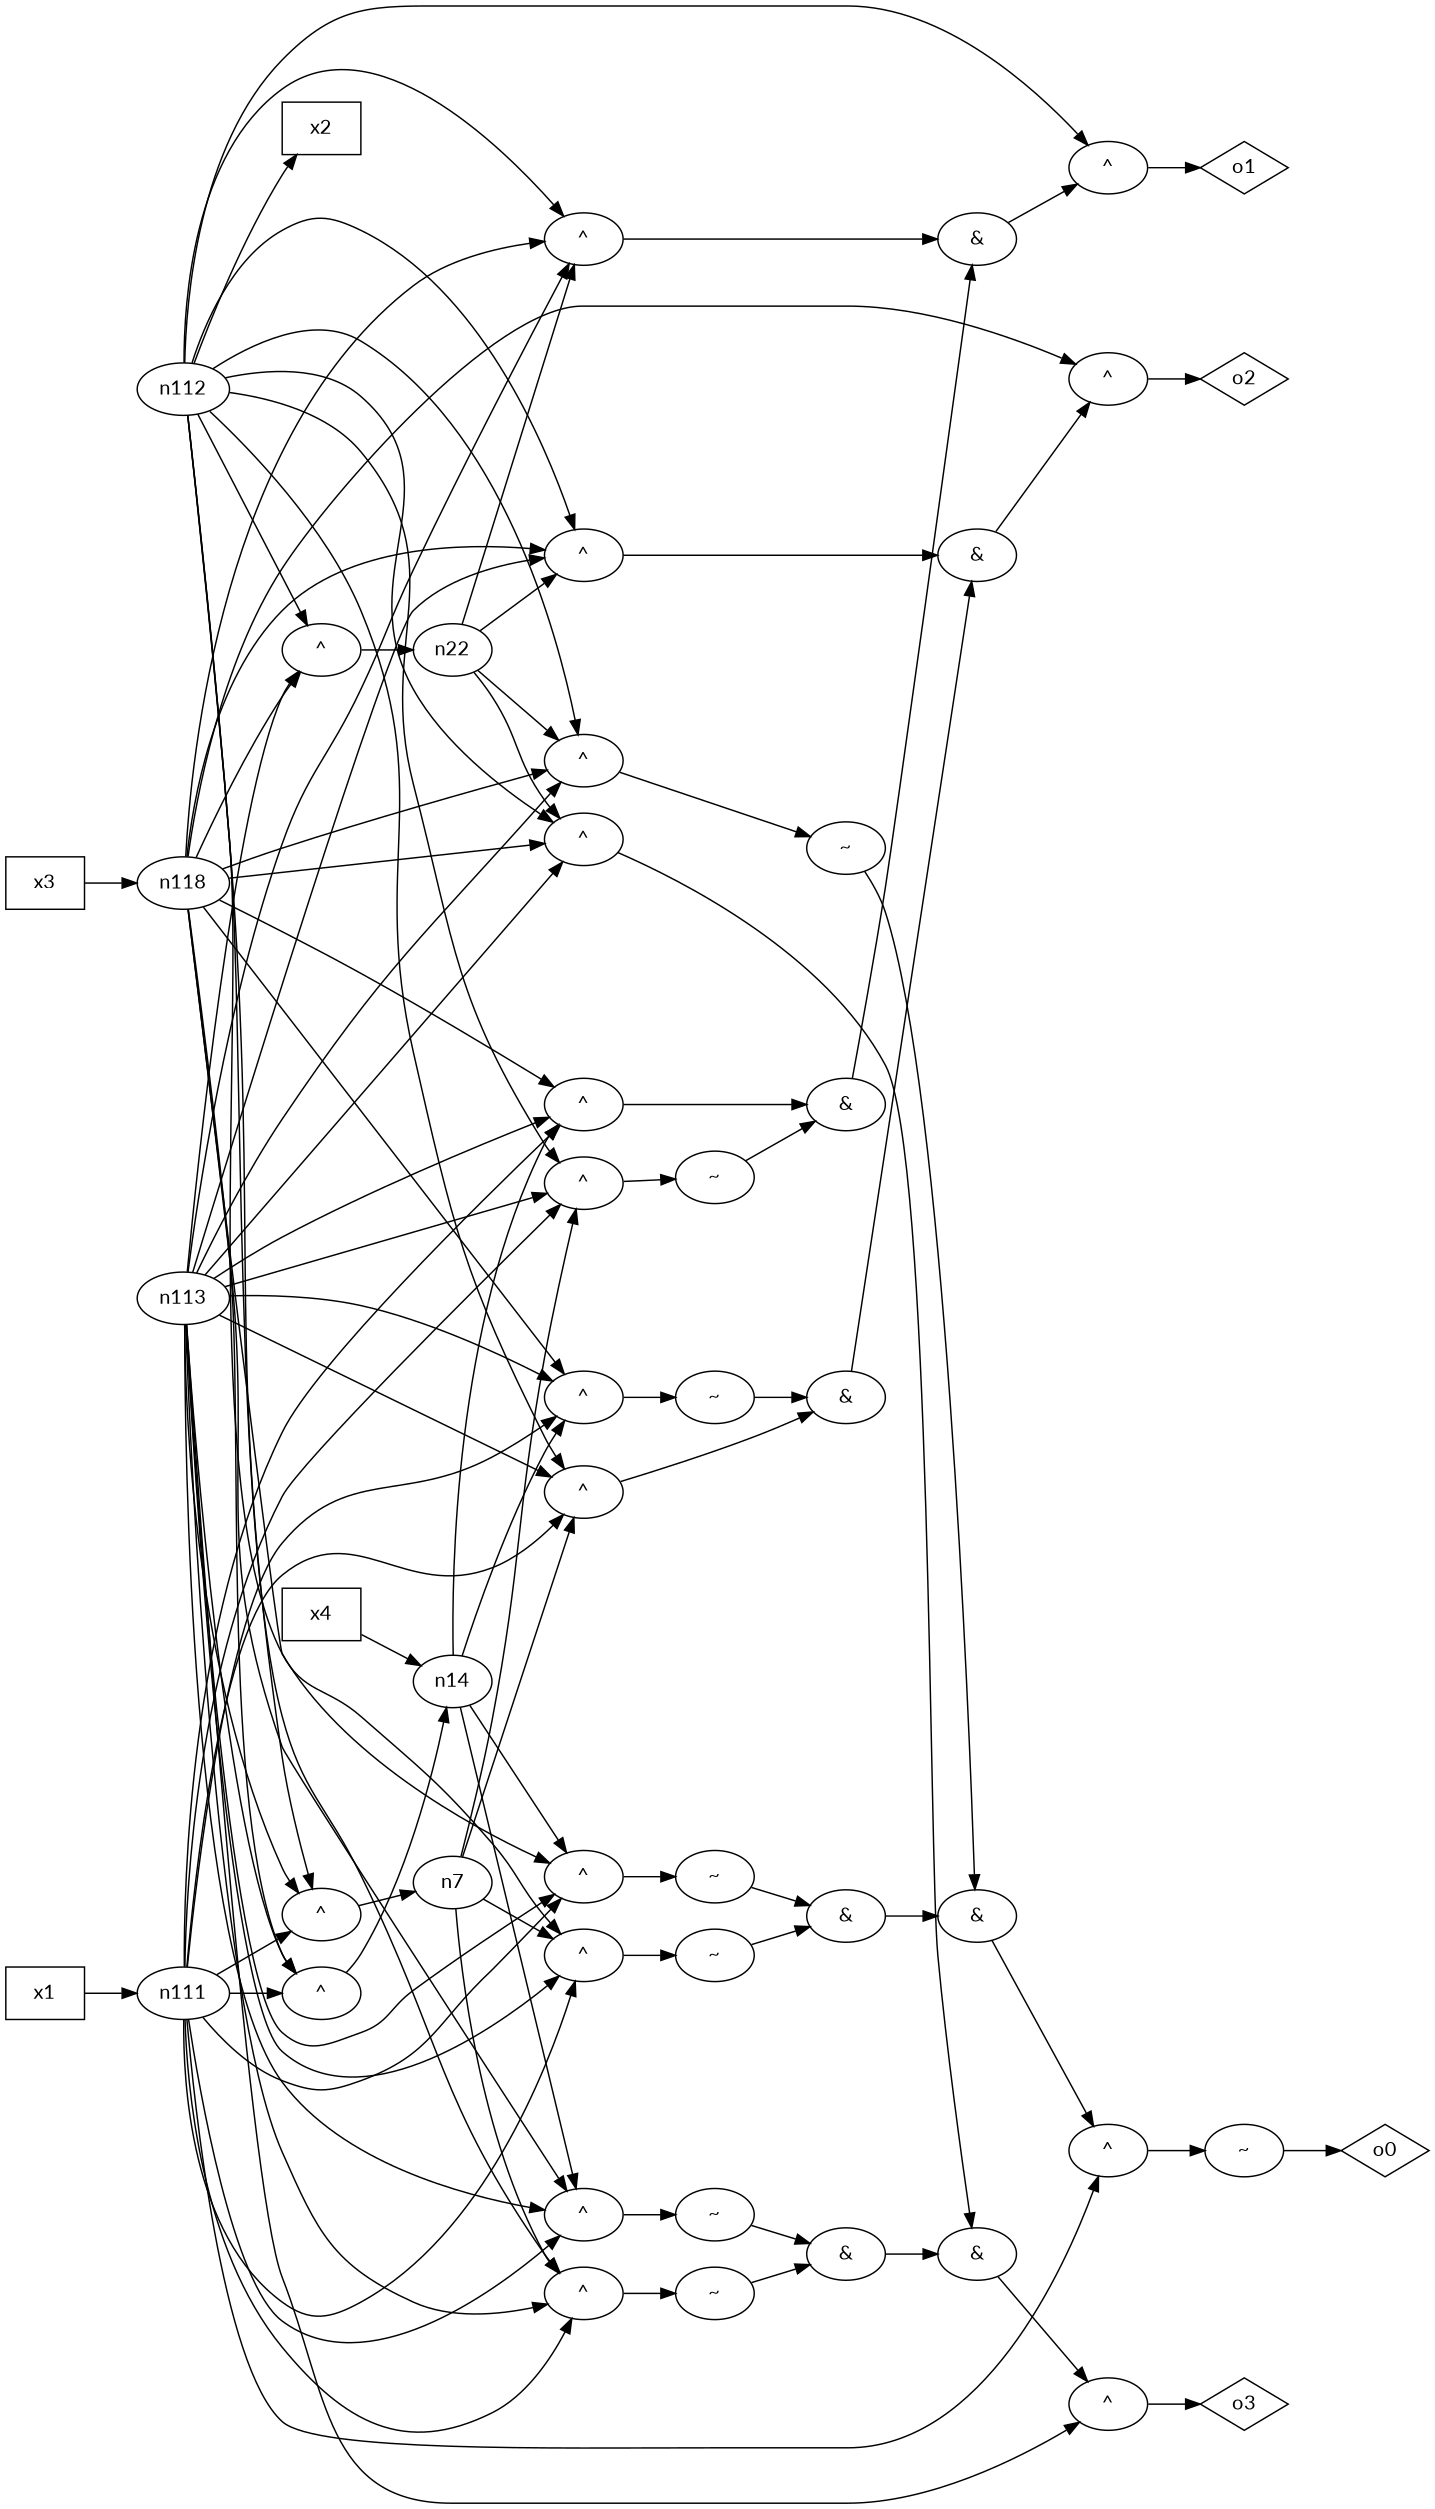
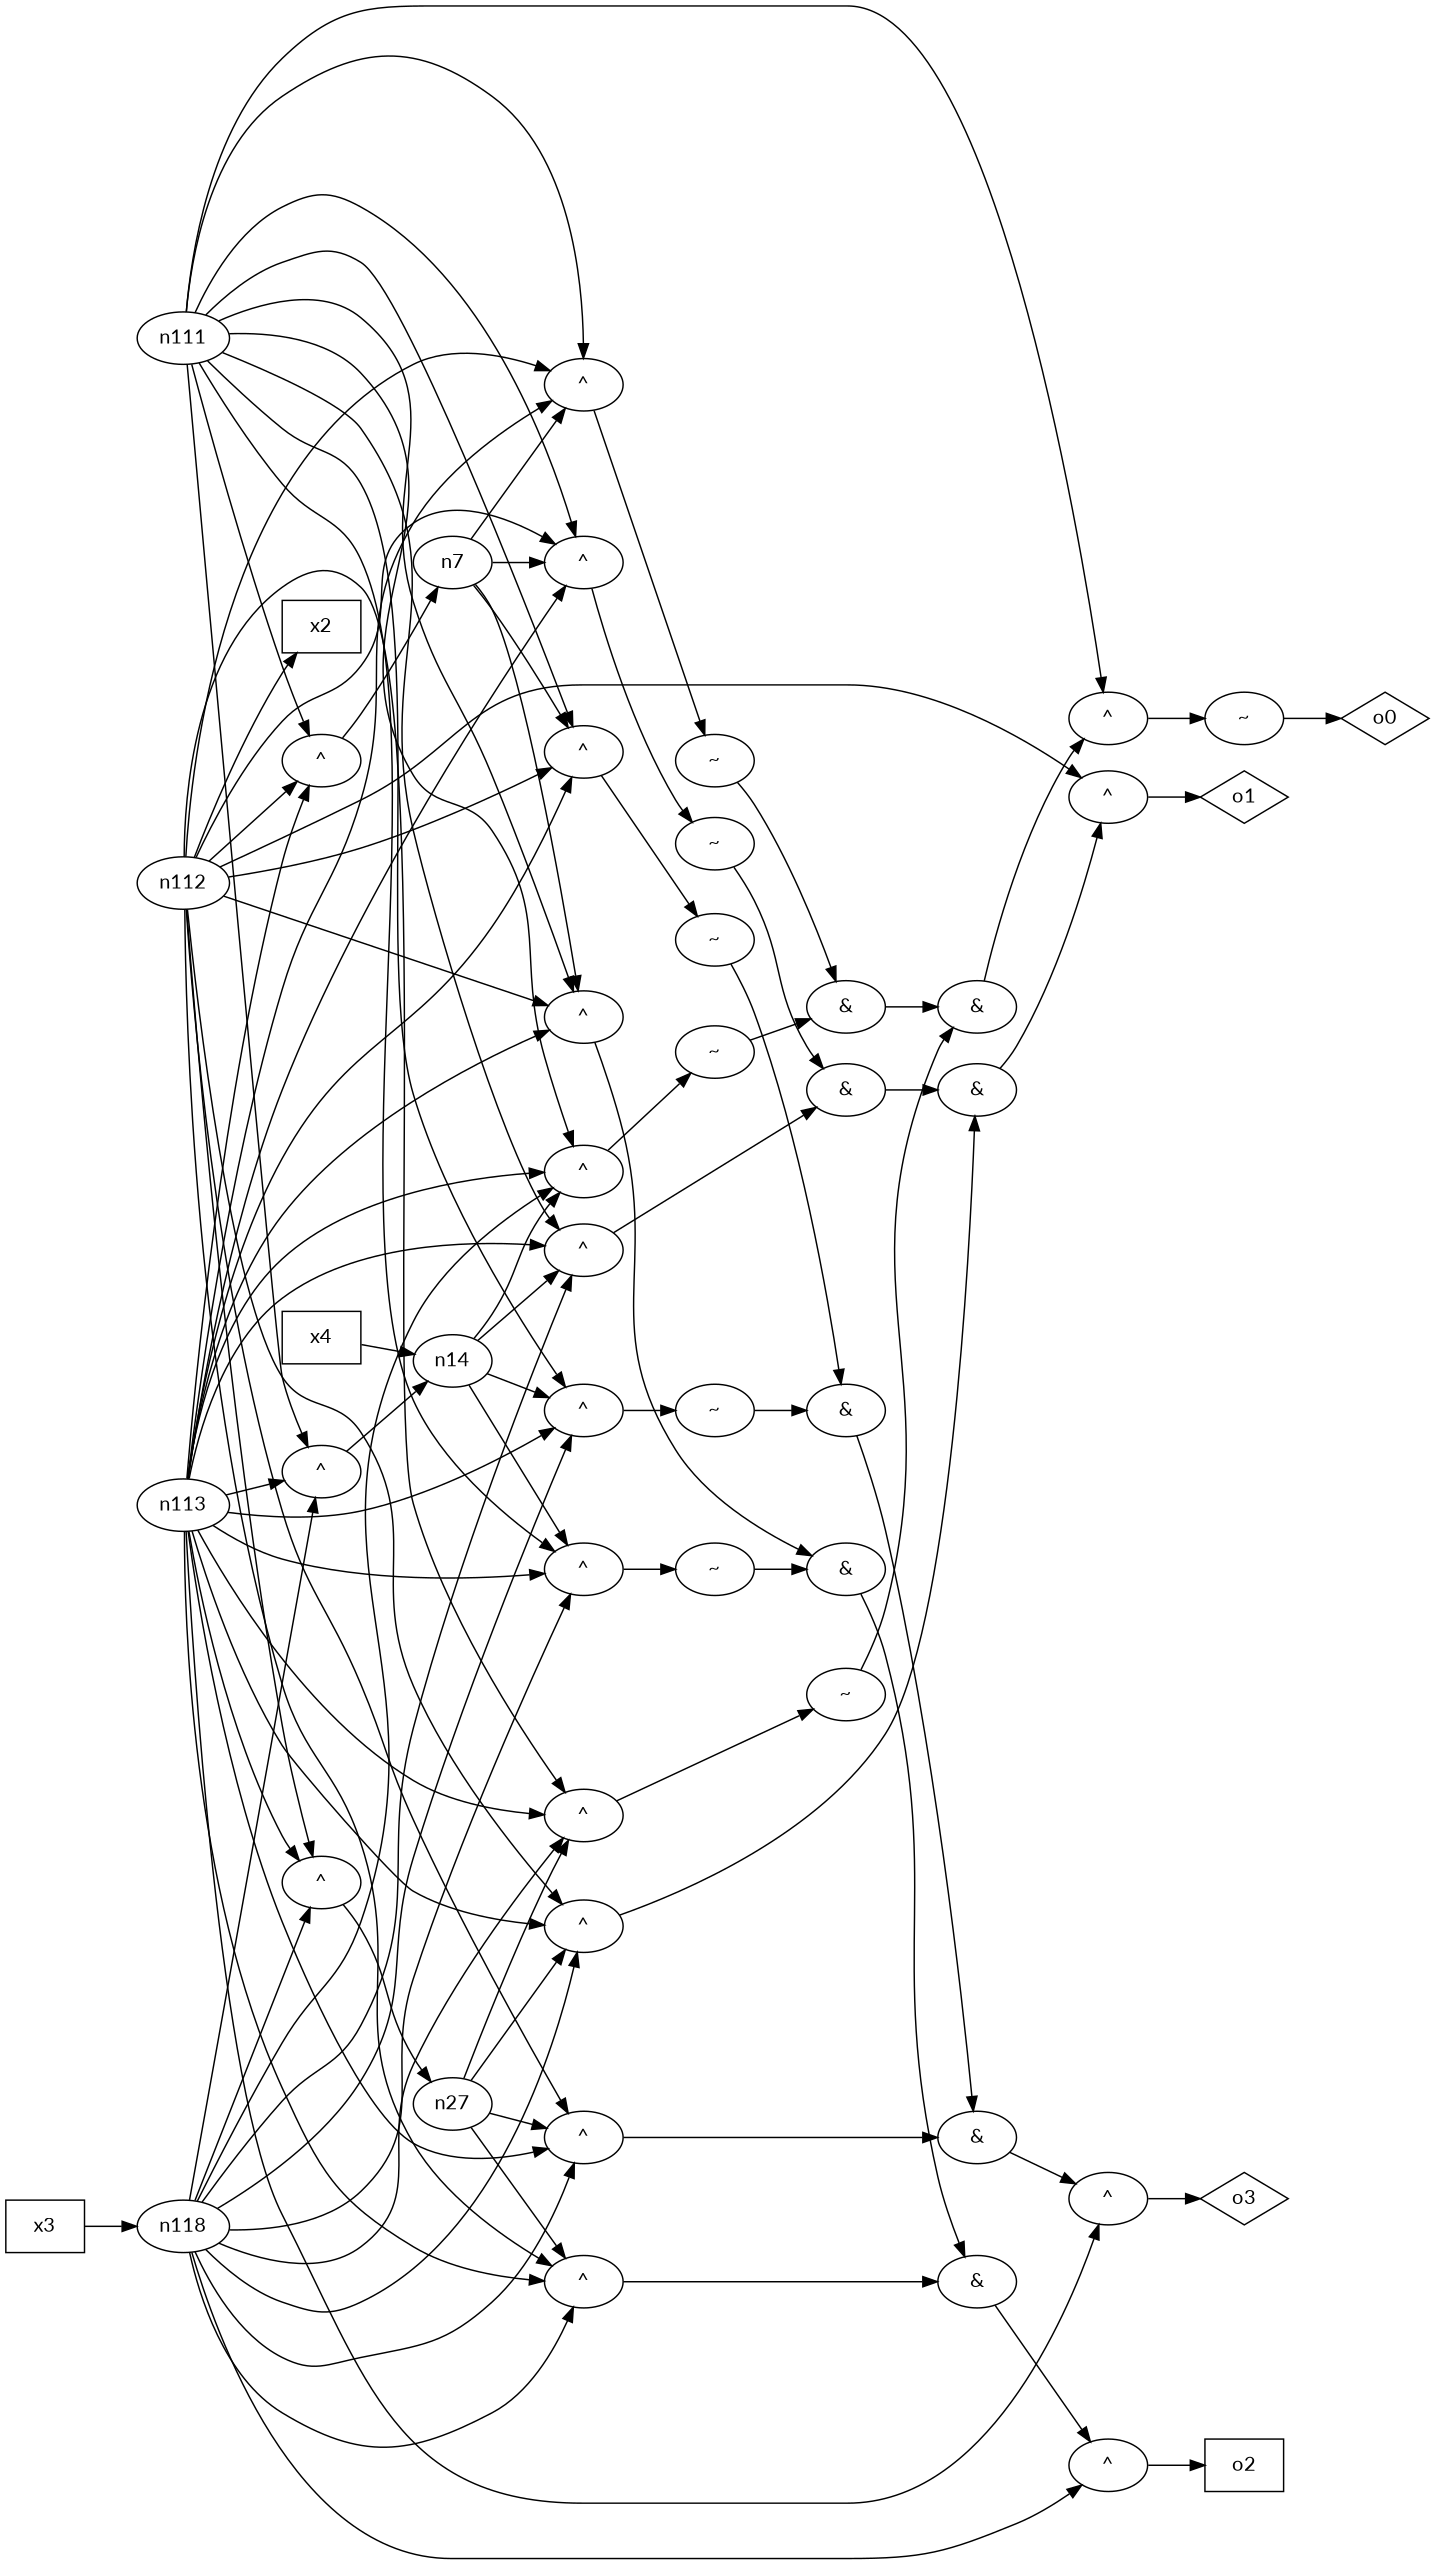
node "o2": shape diamond -> box
node "n22": label "n22" -> "n27"
node "x1": removed
